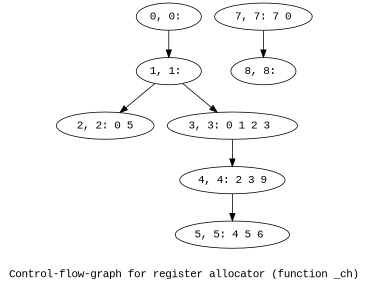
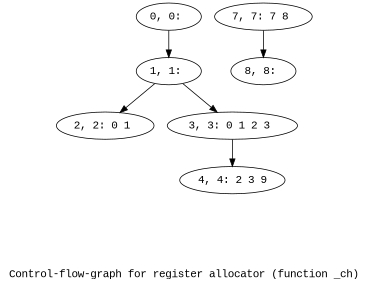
node "7, 7: 7 0": label "7, 7: 7 0" -> "7, 7: 7 8"
node "2, 2: 0 5": label "2, 2: 0 5" -> "2, 2: 0 1"
node "5, 5: 4 5 6": removed
